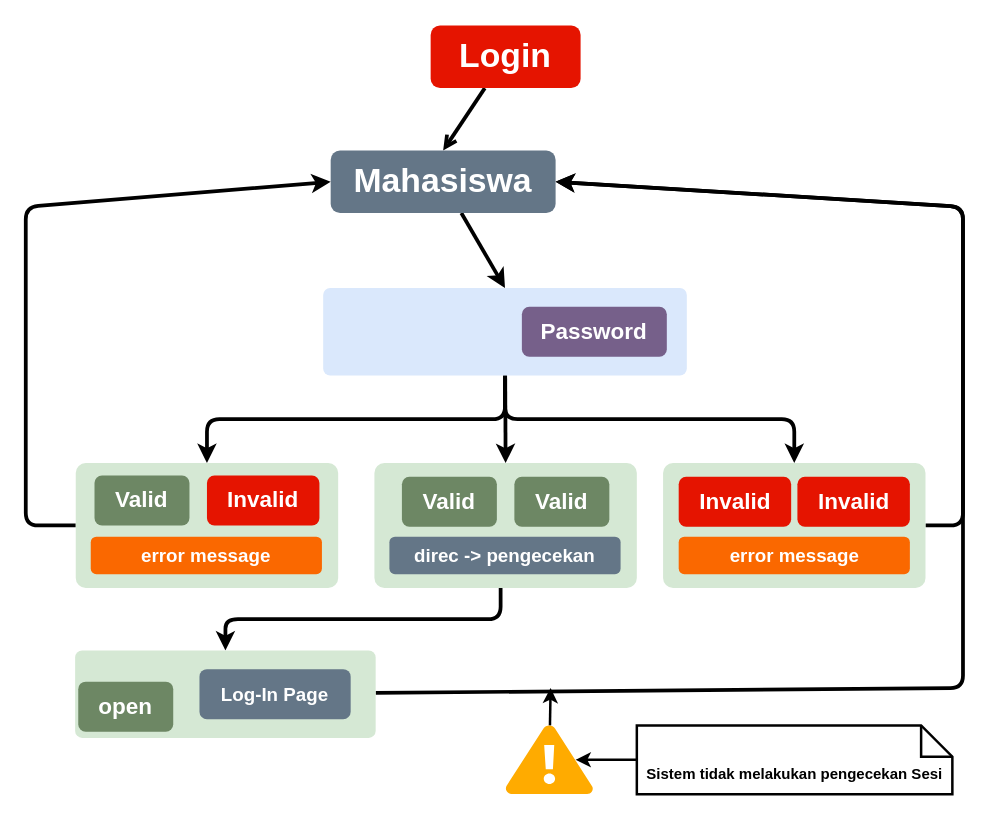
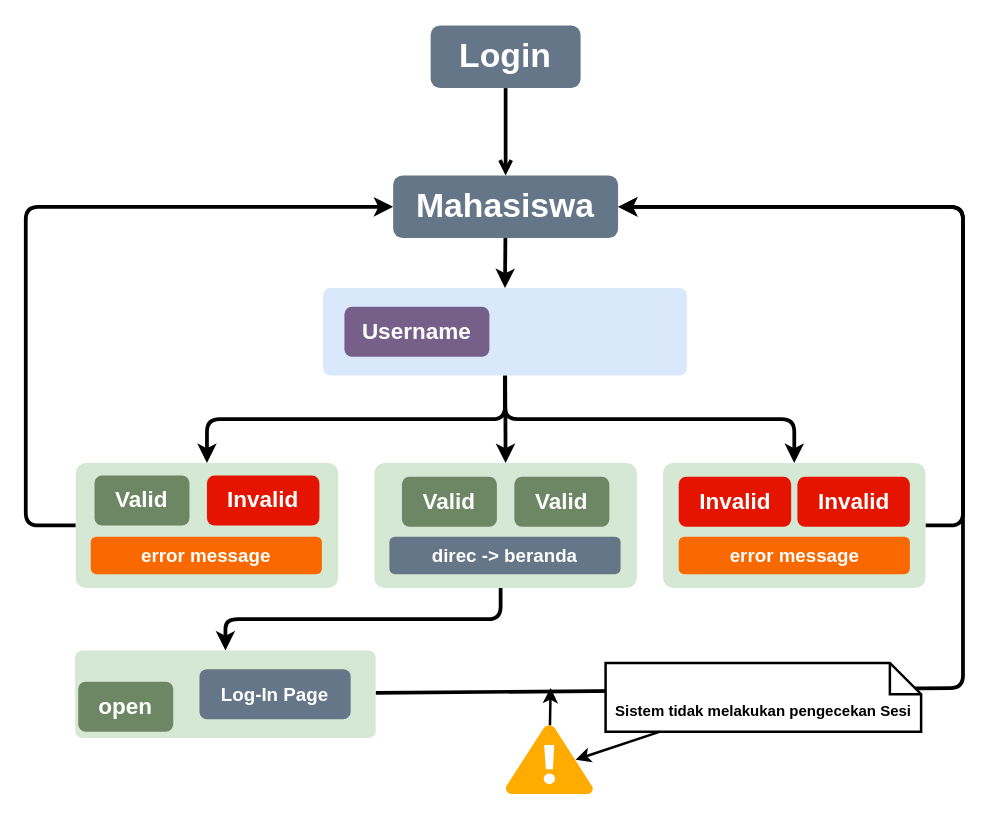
node "Login": fillcolor #e51400 -> #647687
node "Mahasiswa": moved (443, 182) -> (506, 207)
node "Username": added
node "Password": removed
node "direc -> pengecekan": label "direc -> pengecekan" -> "direc -> beranda"
node "Sistem tidak melakukan pengecekan Sesi": moved (795, 760) -> (763, 698)
